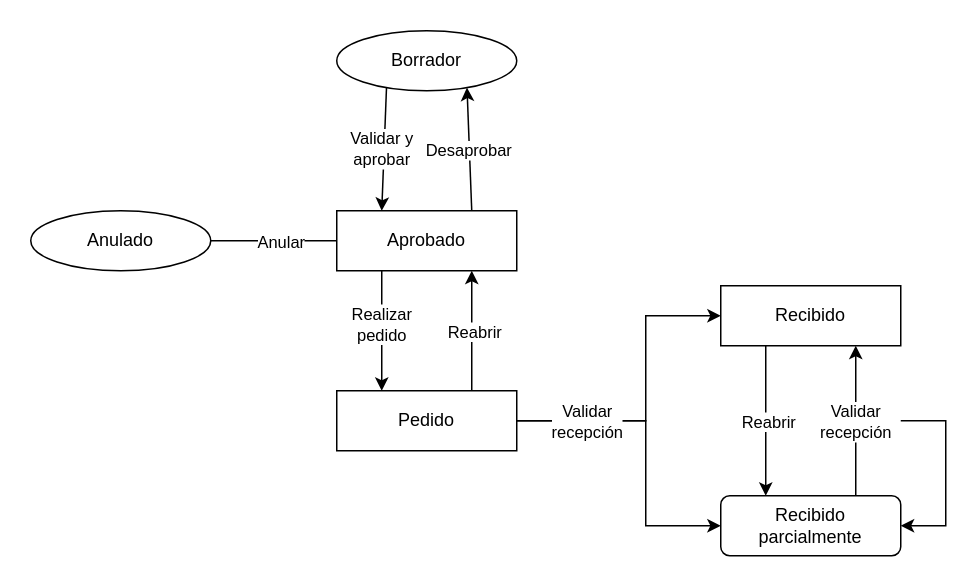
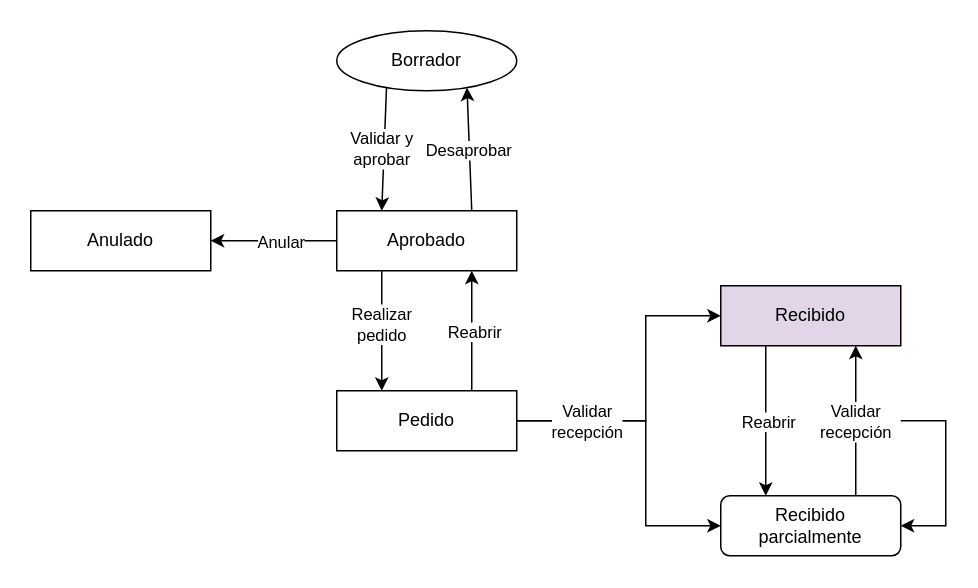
node "Anulado": shape ellipse -> rectangle
edge "Anulado" -- "Aprobado": arrowhead none -> classic
node "Recibido": fillcolor #ffffff -> #e1d5e7
